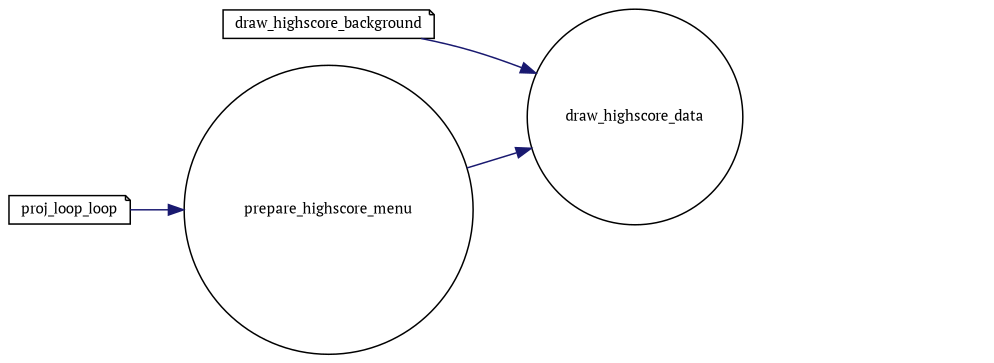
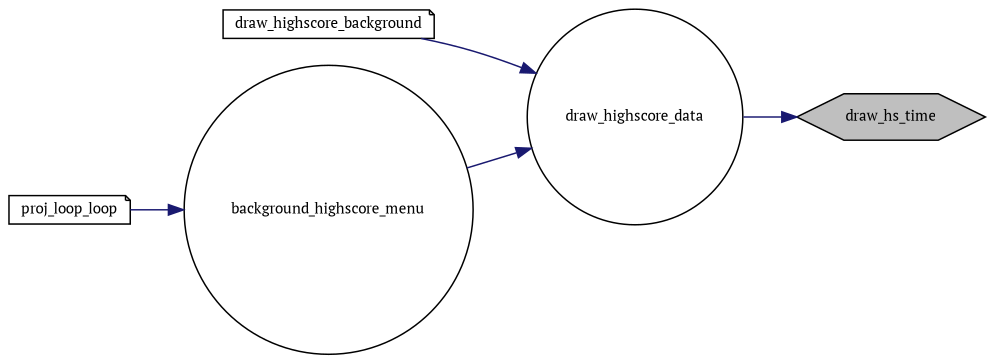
node "draw_hs_time": added
node "prepare_highscore_menu": label "prepare_highscore_menu" -> "background_highscore_menu"
